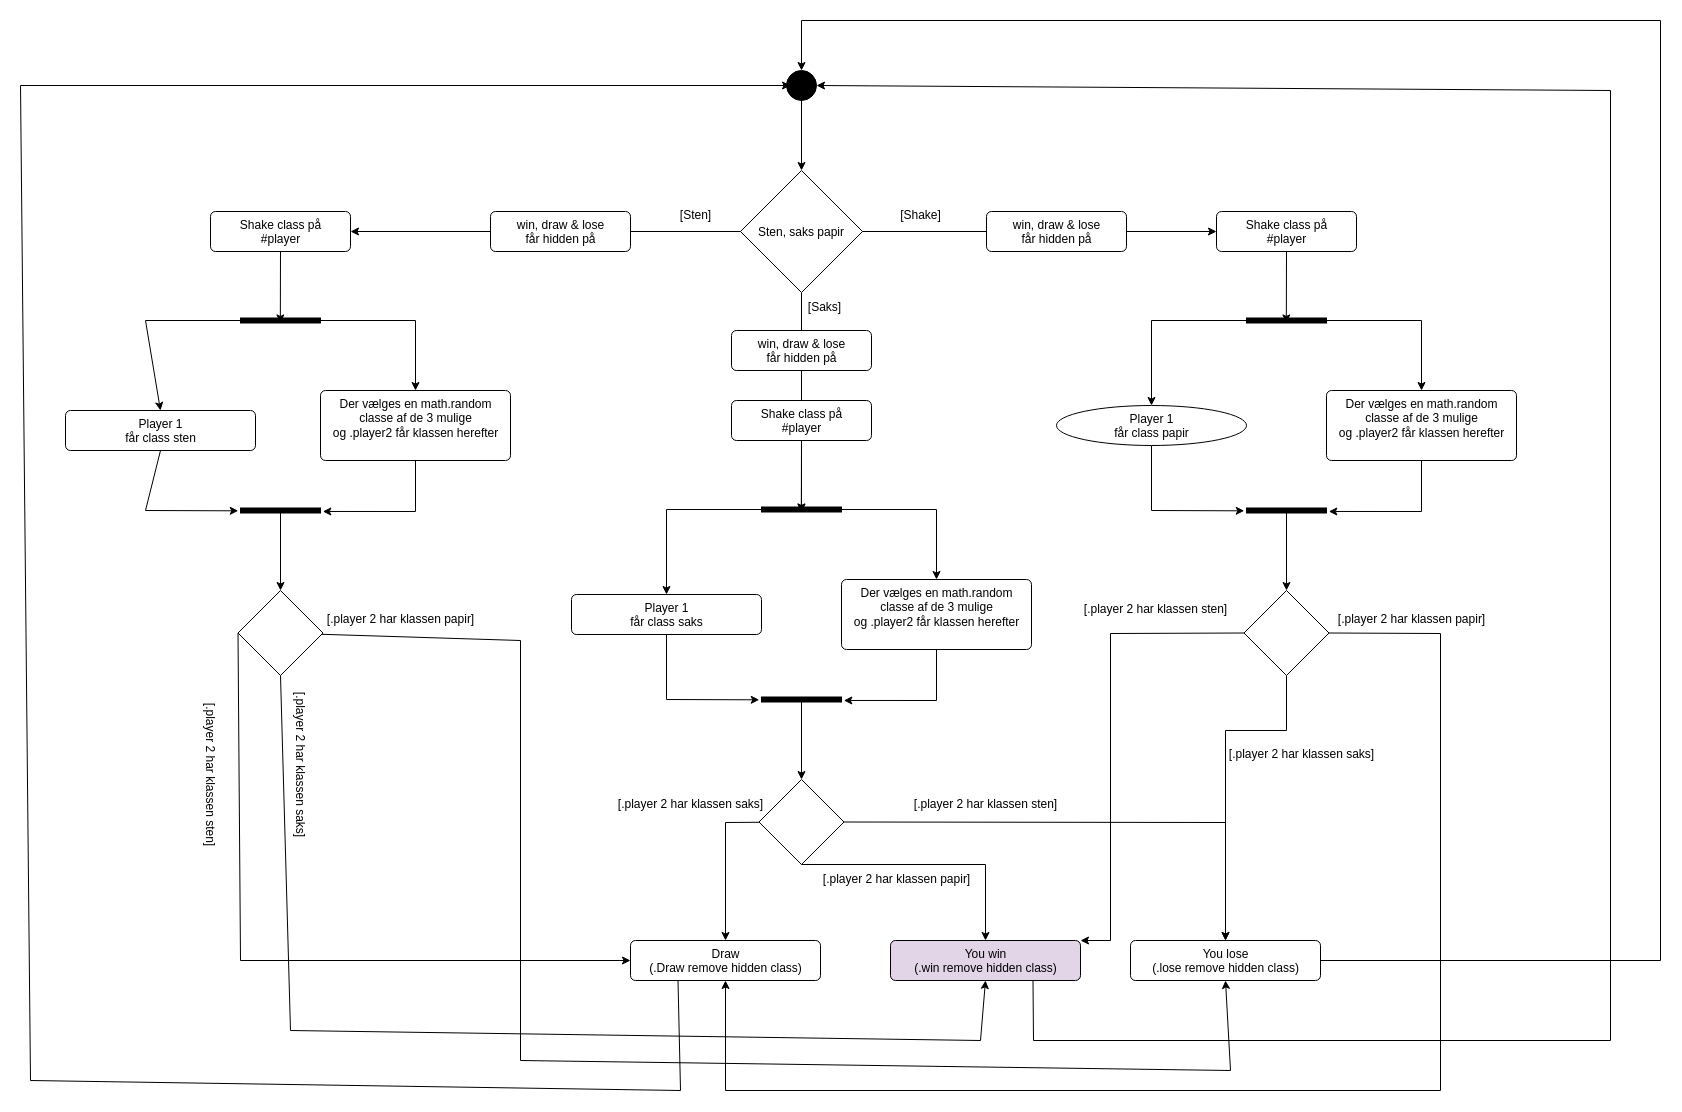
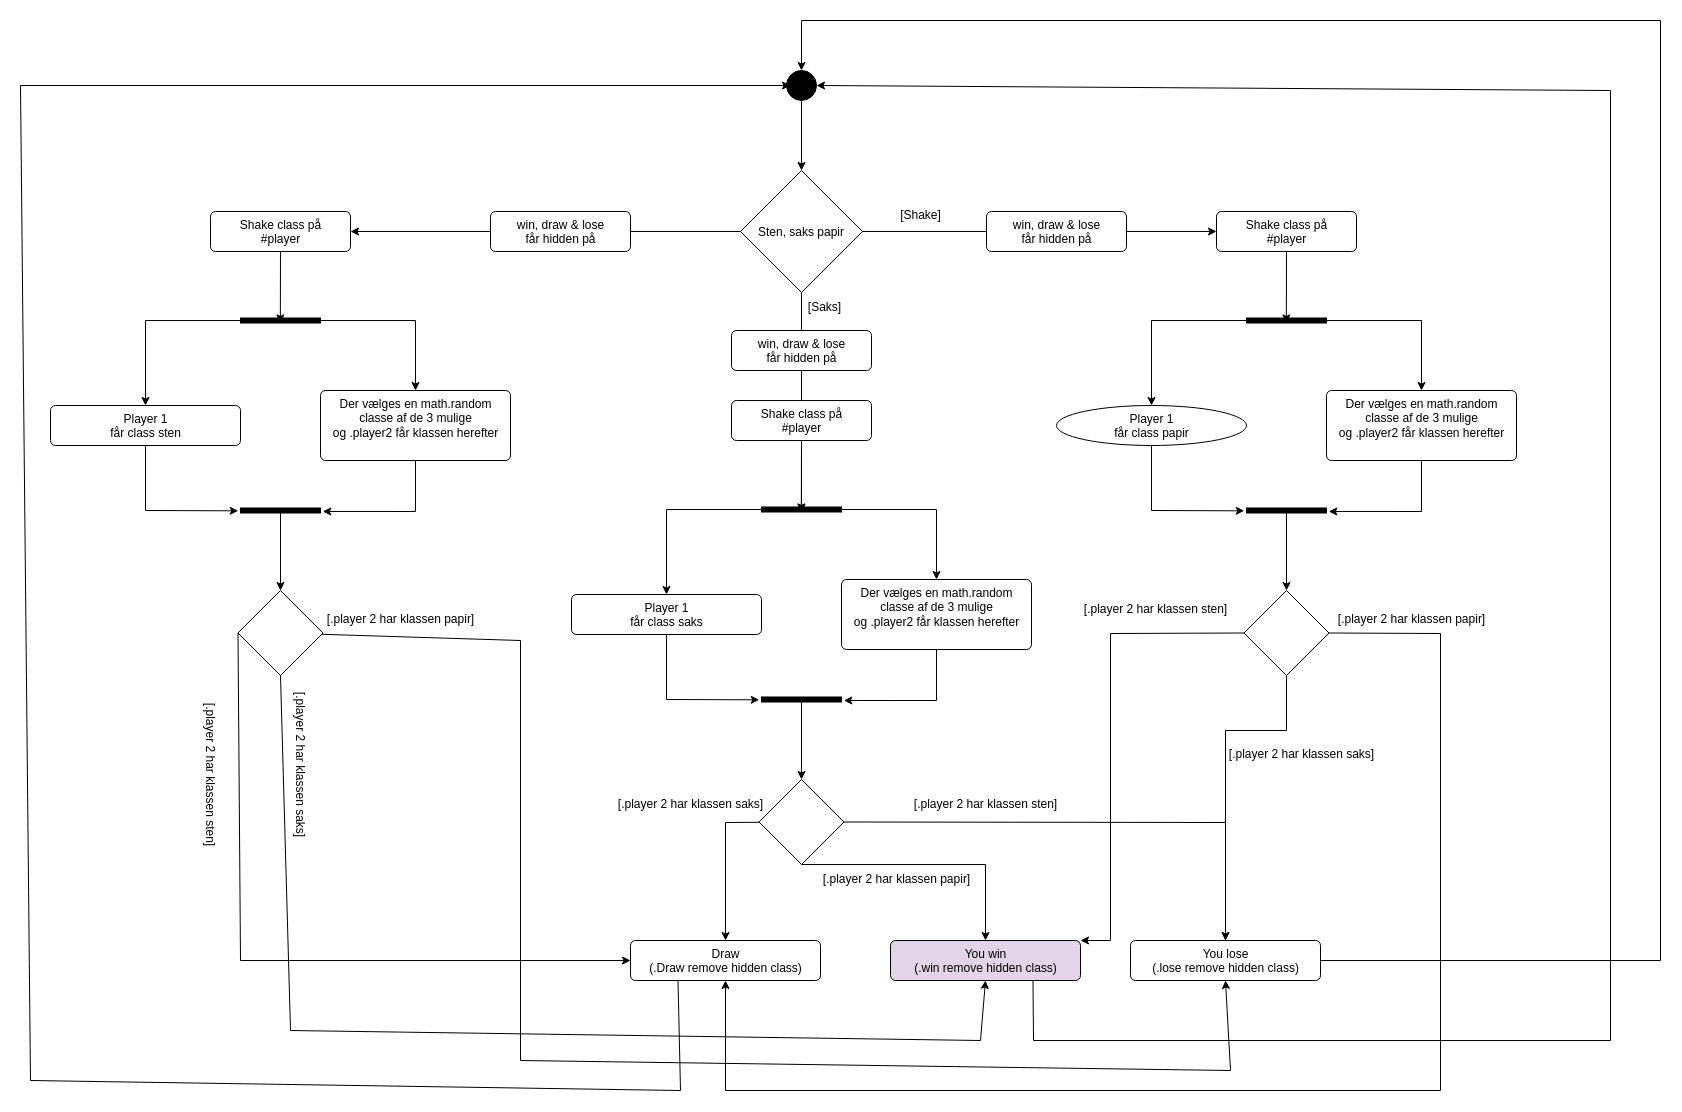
node "[Sten]": removed
node "Player 1 får class sten": moved (161, 431) -> (146, 426)
